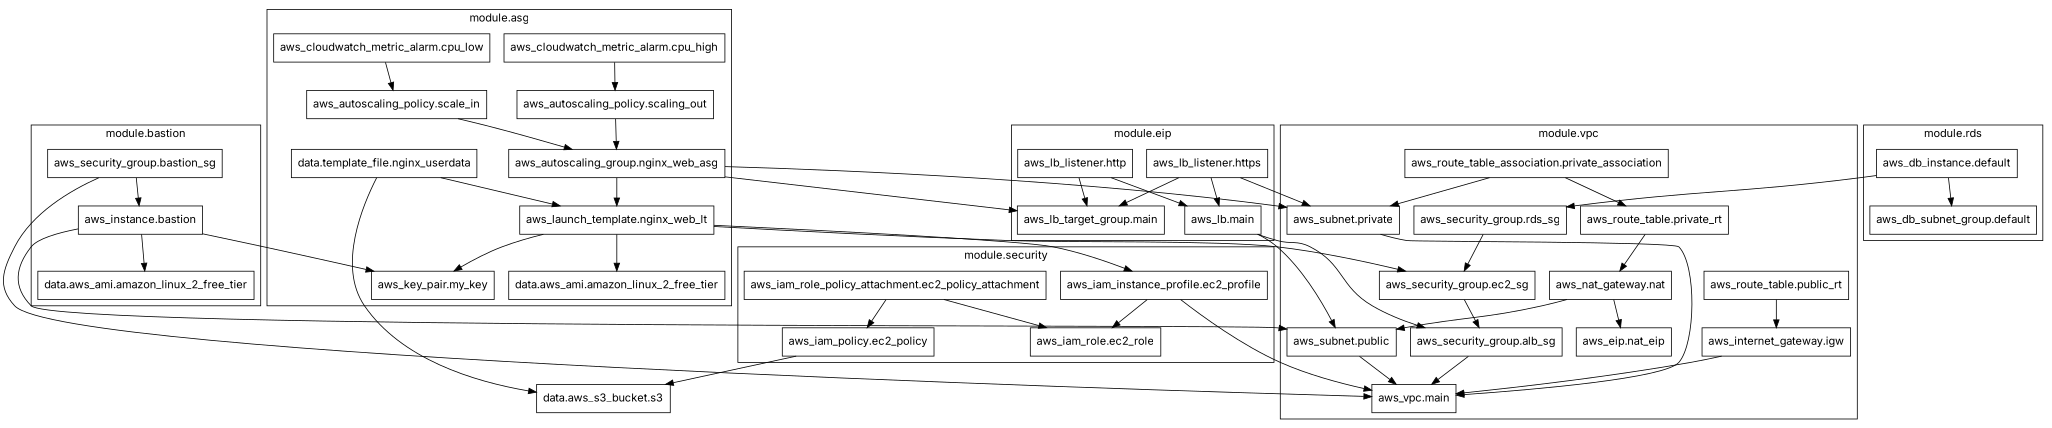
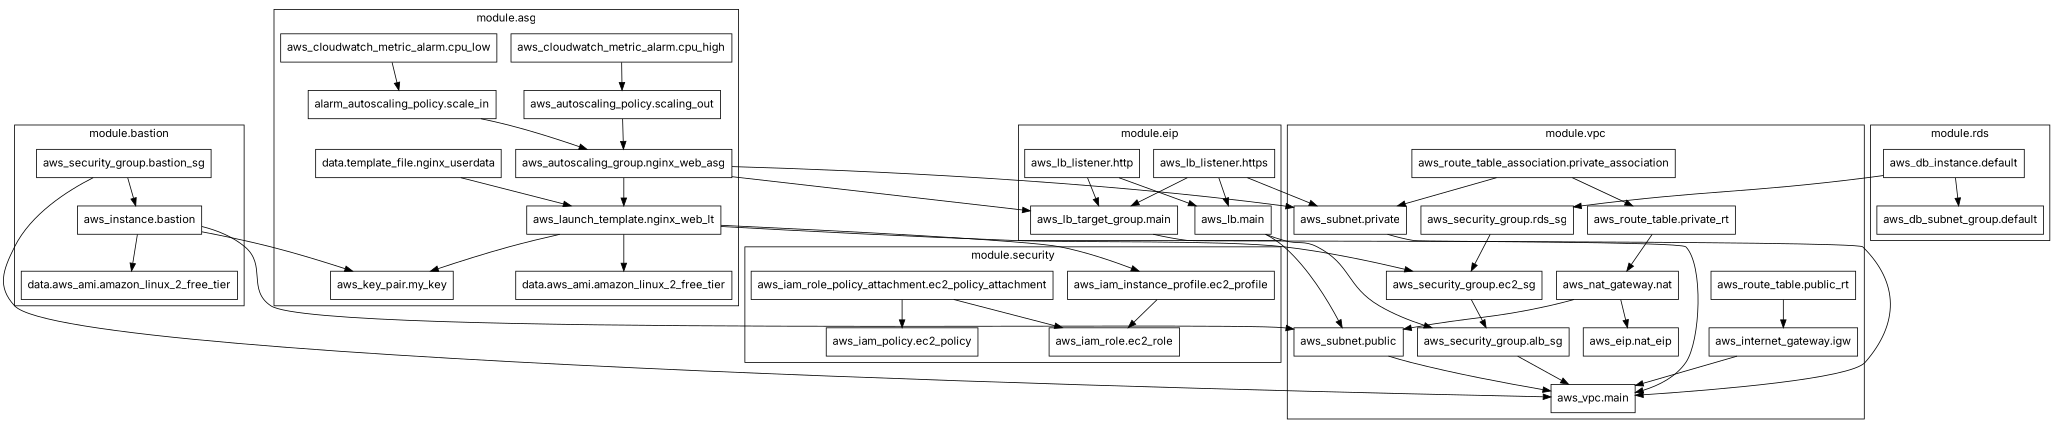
node "aws_autoscaling_policy.scale_in": label "aws_autoscaling_policy.scale_in" -> "alarm_autoscaling_policy.scale_in"
edge "aws_iam_instance_profile.ec2_profile" -> "aws_vpc.main": now "aws_lb_target_group.main" -> "aws_vpc.main"
node "data.aws_s3_bucket.s3": removed
